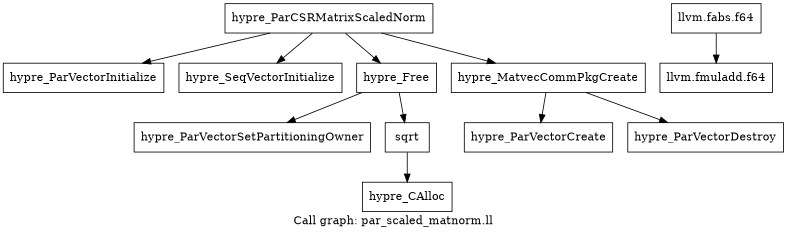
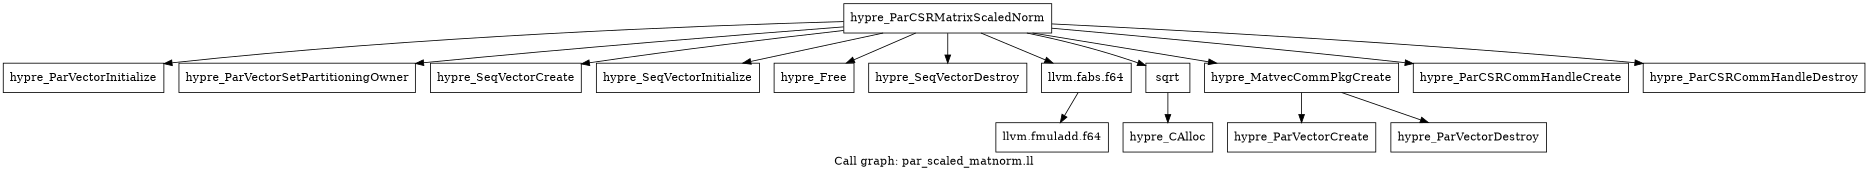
edge "hypre_ParCSRMatrixScaledNorm" -> "llvm.fabs.f64": added
node "hypre_SeqVectorCreate": added
node "hypre_SeqVectorDestroy": added
node "hypre_ParCSRCommHandleCreate": added
node "hypre_ParCSRCommHandleDestroy": added
edge "hypre_Free" -> "sqrt": now "hypre_ParCSRMatrixScaledNorm" -> "sqrt"
edge "hypre_Free" -> "hypre_ParVectorSetPartitioningOwner": now "hypre_ParCSRMatrixScaledNorm" -> "hypre_ParVectorSetPartitioningOwner"
